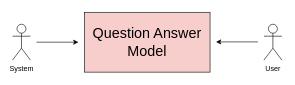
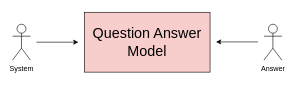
node "User": label "User" -> "Answer"
